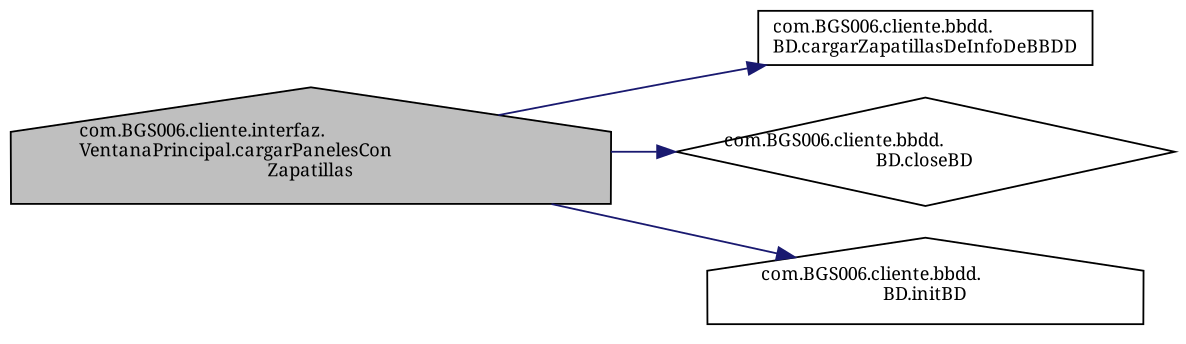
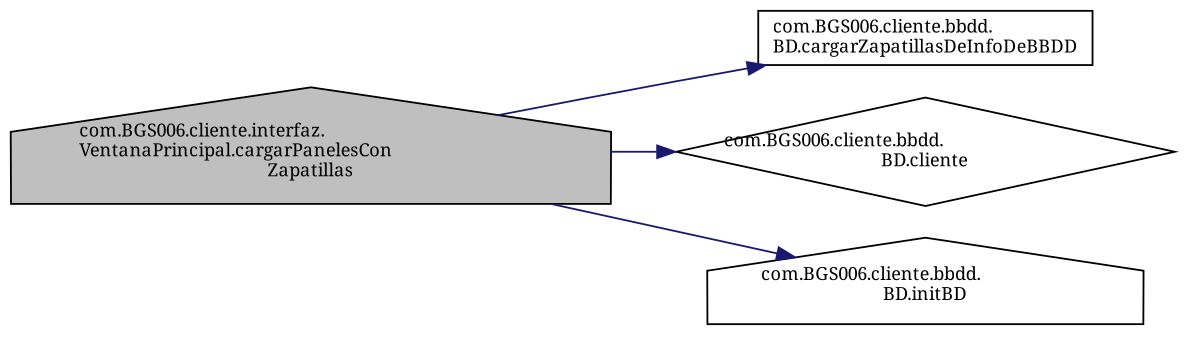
node "com.BGS006.cliente.bbdd. BD.closeBD": label "com.BGS006.cliente.bbdd. BD.closeBD" -> "com.BGS006.cliente.bbdd. BD.cliente"
